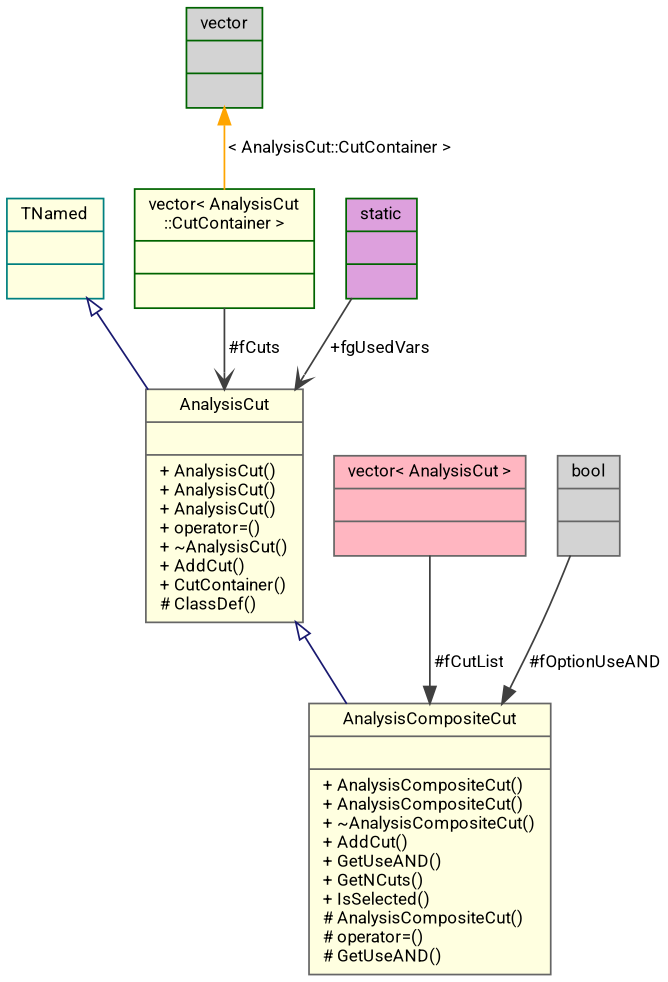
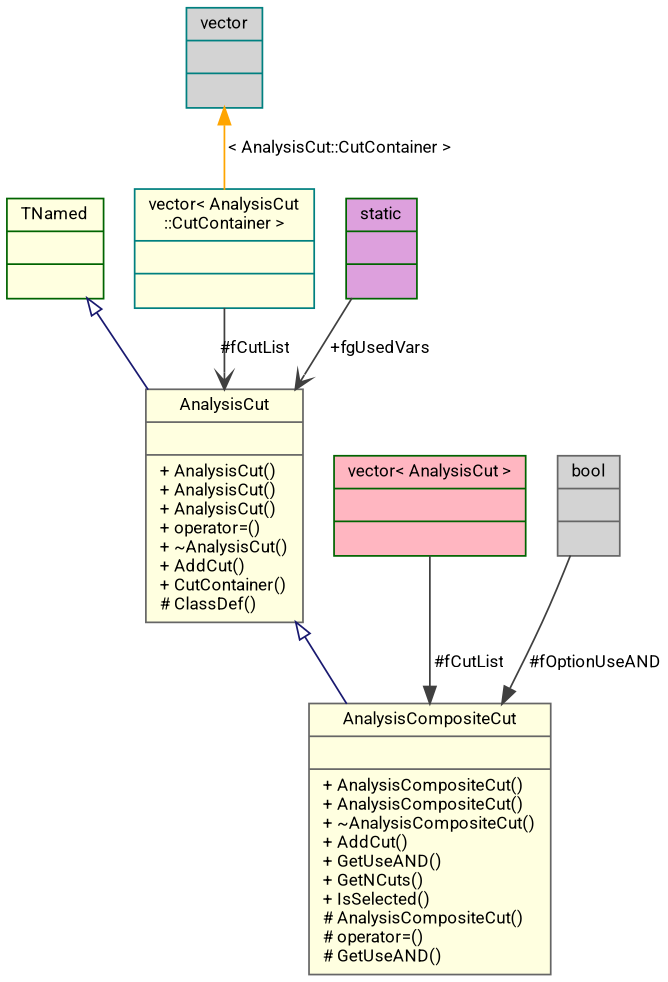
node "vector": color darkgreen -> teal
node "TNamed": color teal -> darkgreen
node "vector< AnalysisCut": color darkgreen -> teal
edge "vector< AnalysisCut" -> "AnalysisCut": label " #fCuts" -> " #fCutList"
node "vector< AnalysisCut >": color gray40 -> darkgreen
